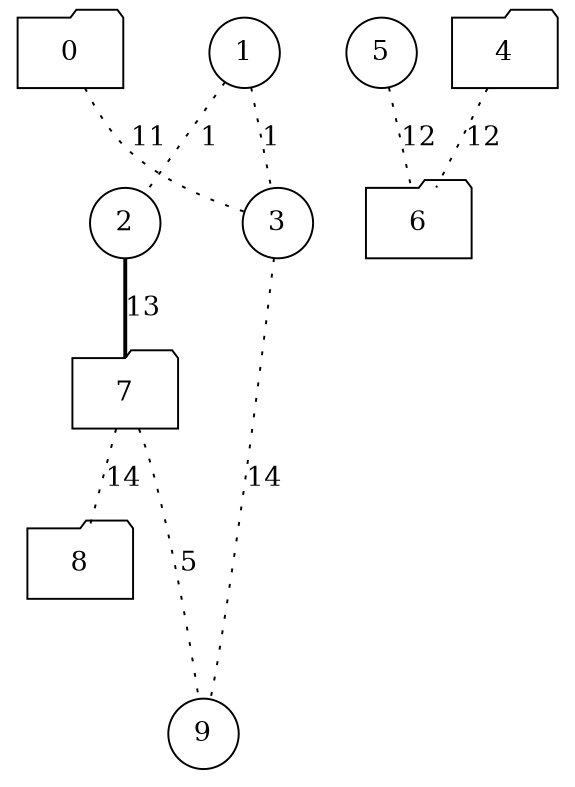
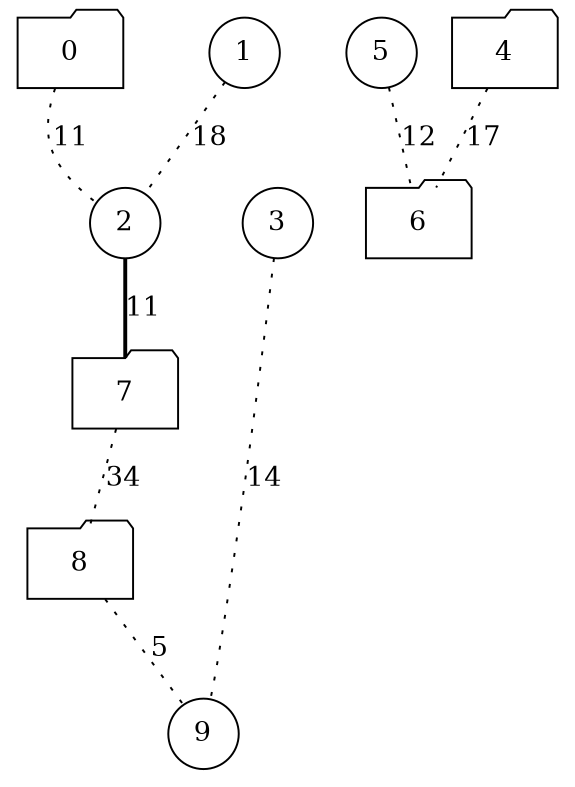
edge "1" -- "2": label "1" -> "18"
edge "1" -- "3": removed, label "1"
edge "4" -- "6": label "12" -> "17"
edge "0" -- "3": now "0" -- "2"
edge "2" -- "7": label "13" -> "11"
edge "7" -- "8": label "14" -> "34"
edge "7" -- "9": now "8" -- "9"
